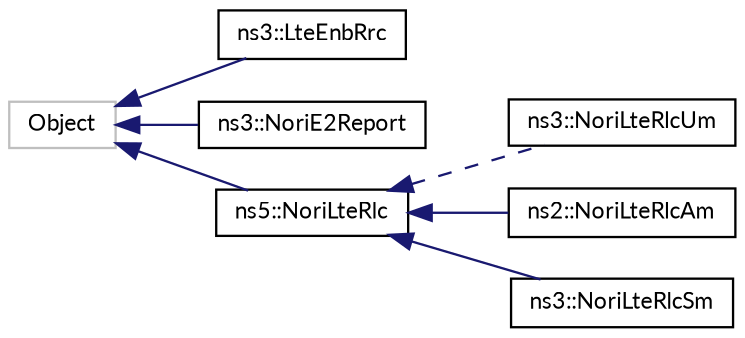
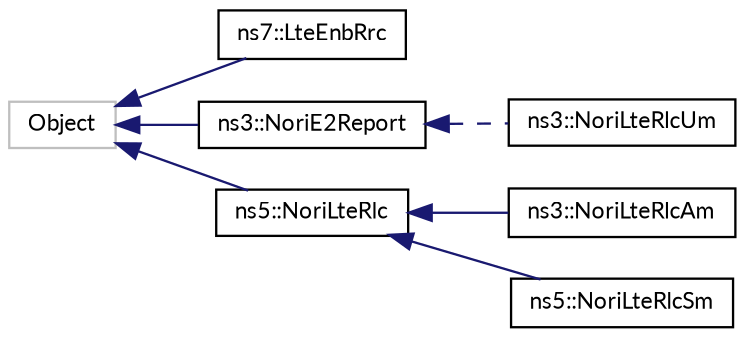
node "ns3::LteEnbRrc": label "ns3::LteEnbRrc" -> "ns7::LteEnbRrc"
edge "ns3::NoriLteRlcUm" -> "ns5::NoriLteRlc": now "ns3::NoriLteRlcUm" -> "ns3::NoriE2Report"
node "ns2::NoriLteRlcAm": label "ns2::NoriLteRlcAm" -> "ns3::NoriLteRlcAm"
node "ns3::NoriLteRlcSm": label "ns3::NoriLteRlcSm" -> "ns5::NoriLteRlcSm"
